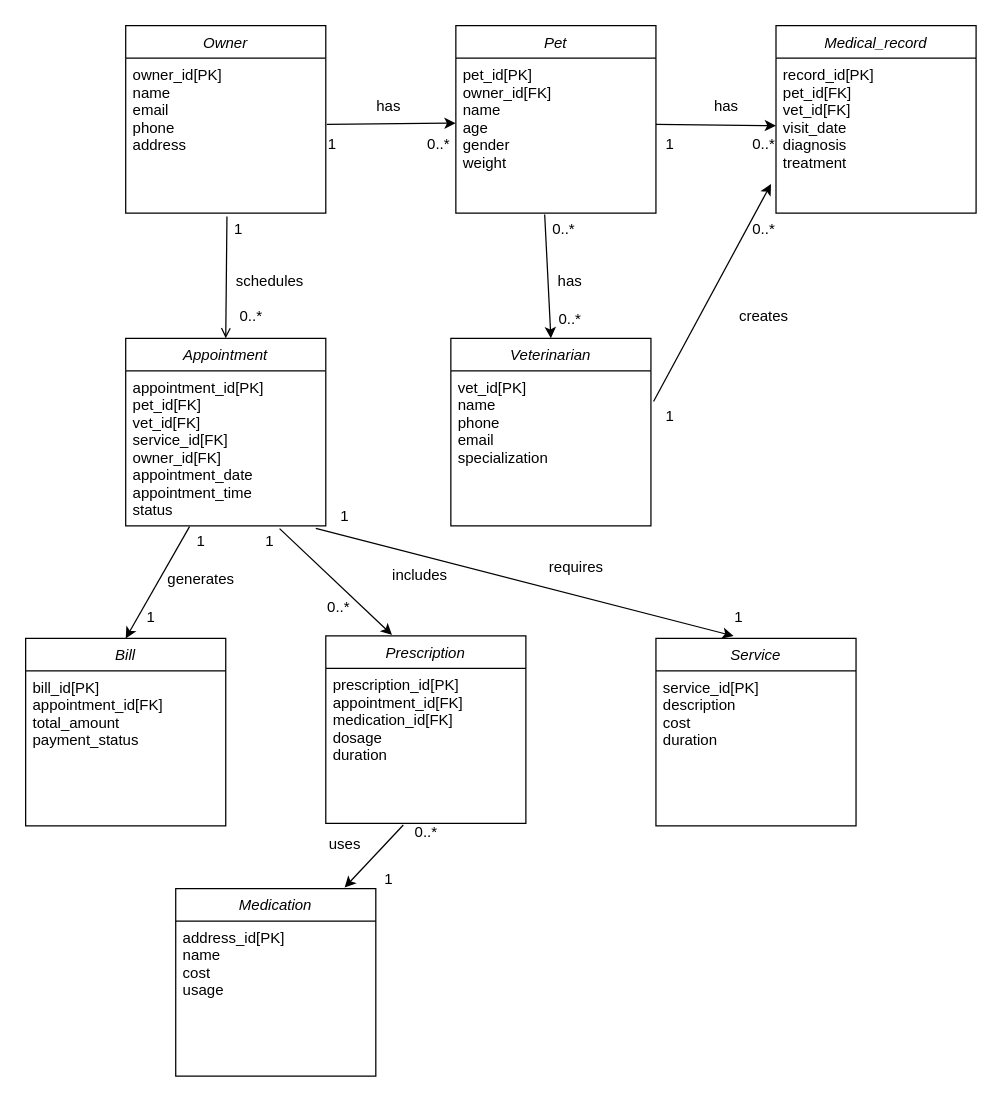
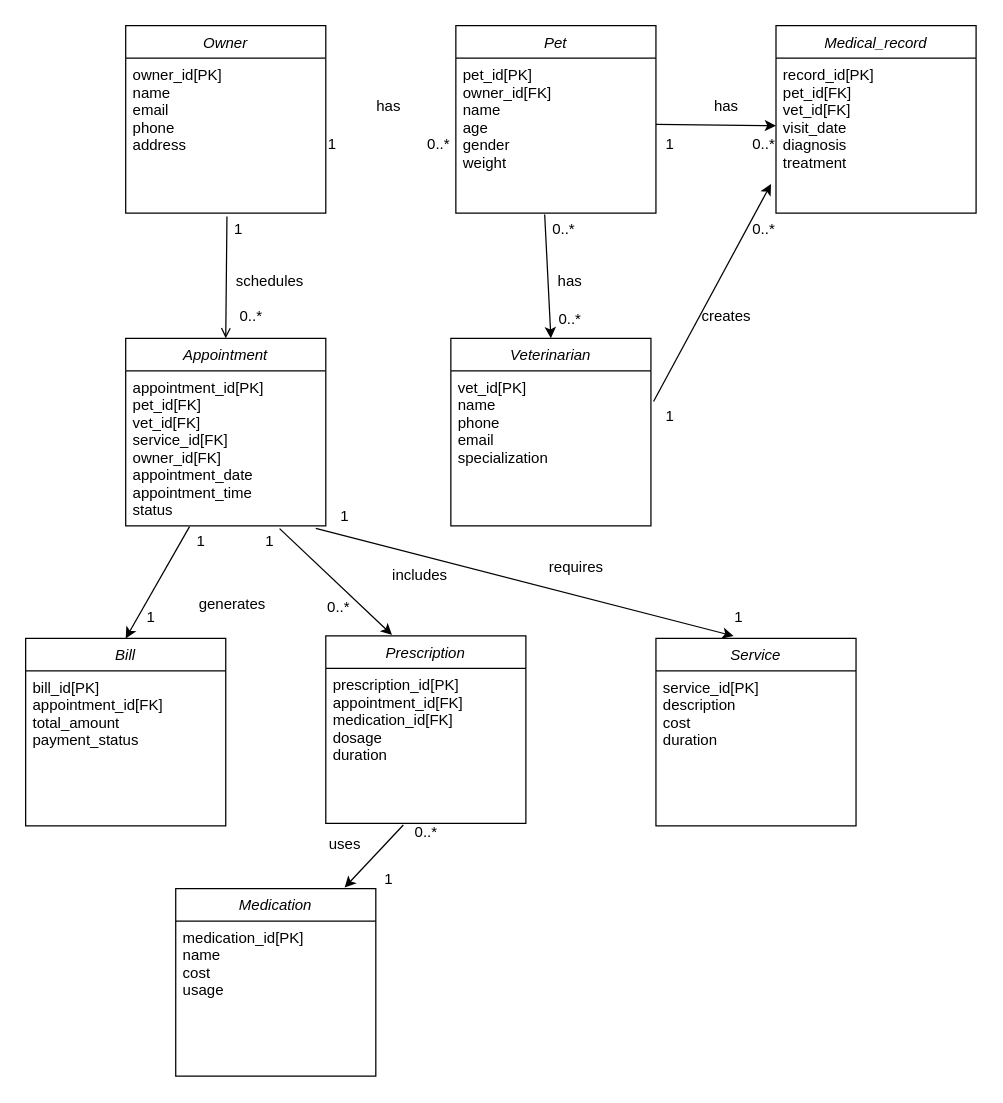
edge "owner_id[PK] name email phone address" -> "pet_id[PK] owner_id[FK] name age gender weight": removed
node "creates": moved (763, 317) -> (726, 317)
node "generates": moved (201, 579) -> (232, 604)
node "address_id[PK] name cost usage": label "address_id[PK] name cost usage" -> "medication_id[PK] name cost usage"
